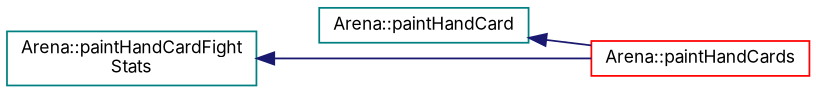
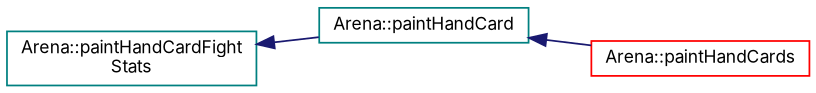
edge "Arena::paintHandCards" -> "Arena::paintHandCardFight Stats": now "Arena::paintHandCard" -> "Arena::paintHandCardFight Stats"
